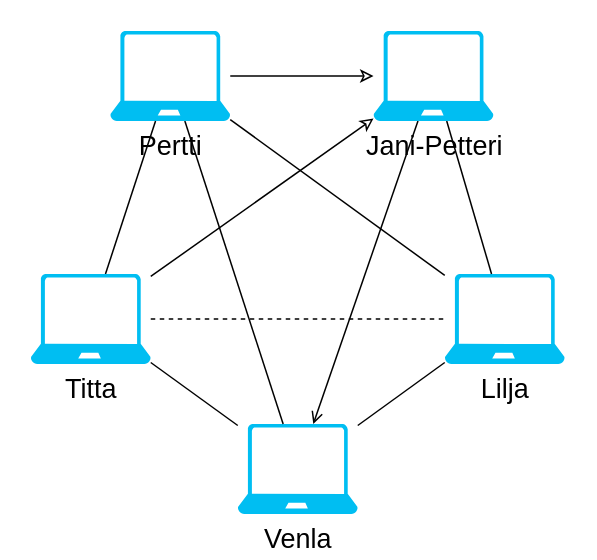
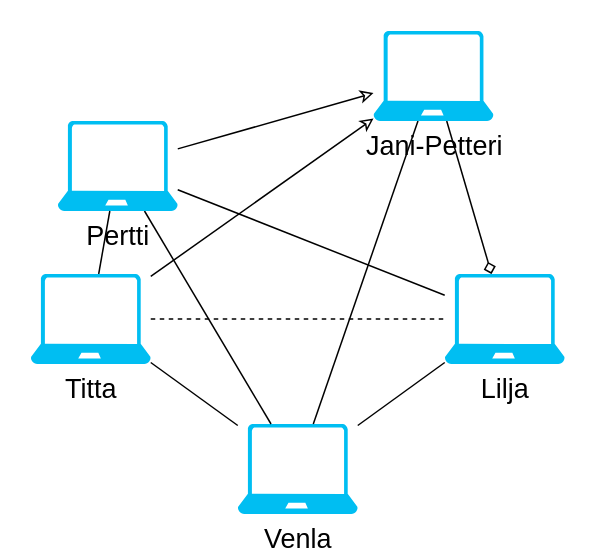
node "Pertti": moved (170, 76) -> (118, 166)
edge "Jani-Petteri" -- "Lilja": arrowhead none -> diamond
edge "Jani-Petteri" -> "Venla": arrowhead open -> none
